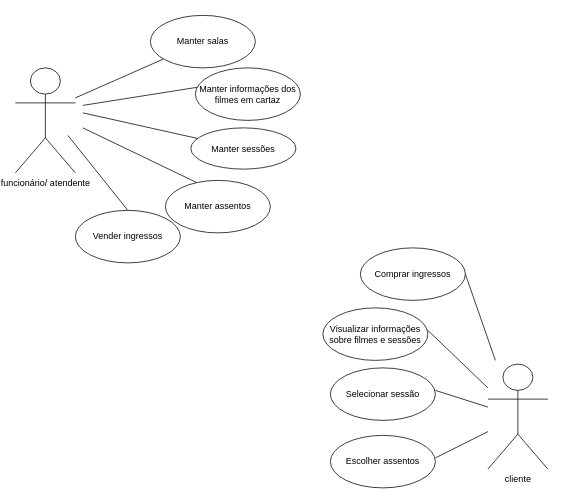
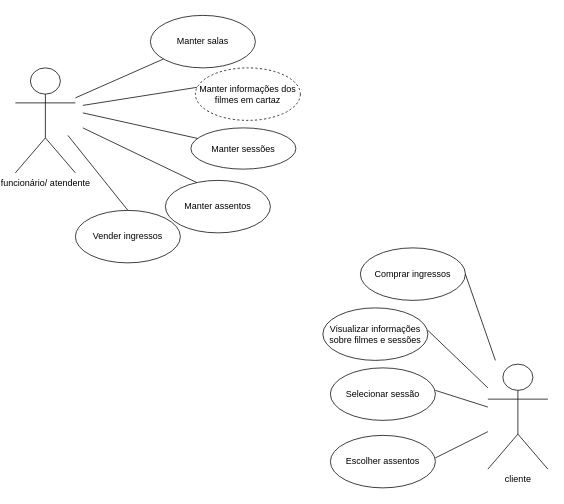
node "Manter informações dos filmes em cartaz": style solid -> dashed
